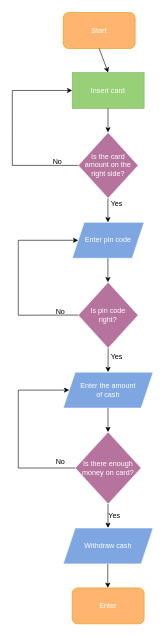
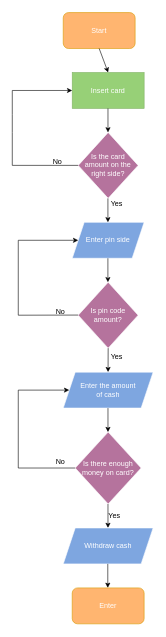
node "Enter pin code": label "Enter pin code" -> "Enter pin side"
node "Is pin code right?": label "Is pin code right?" -> "Is pin code amount?"
